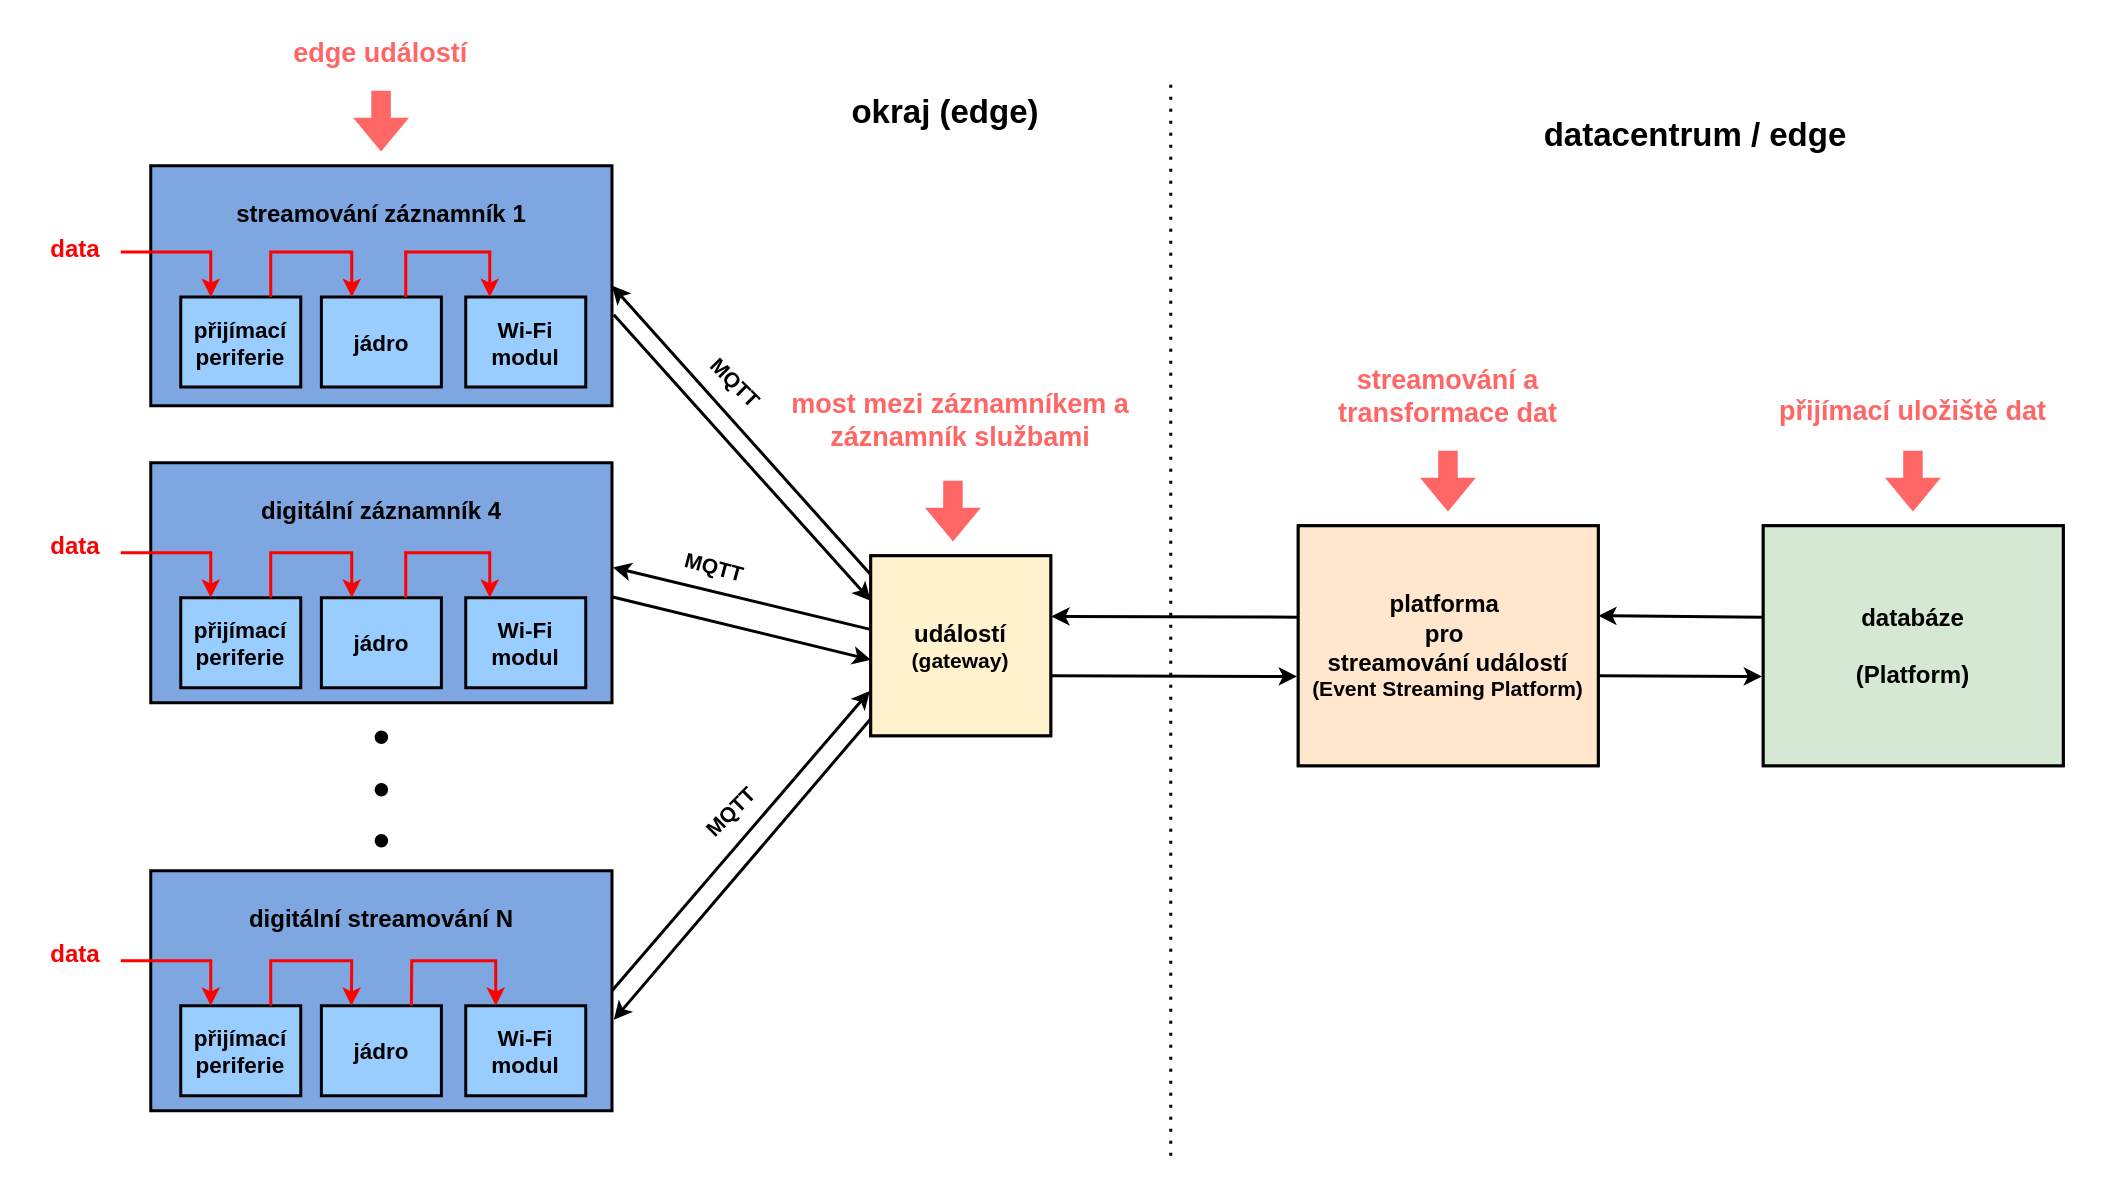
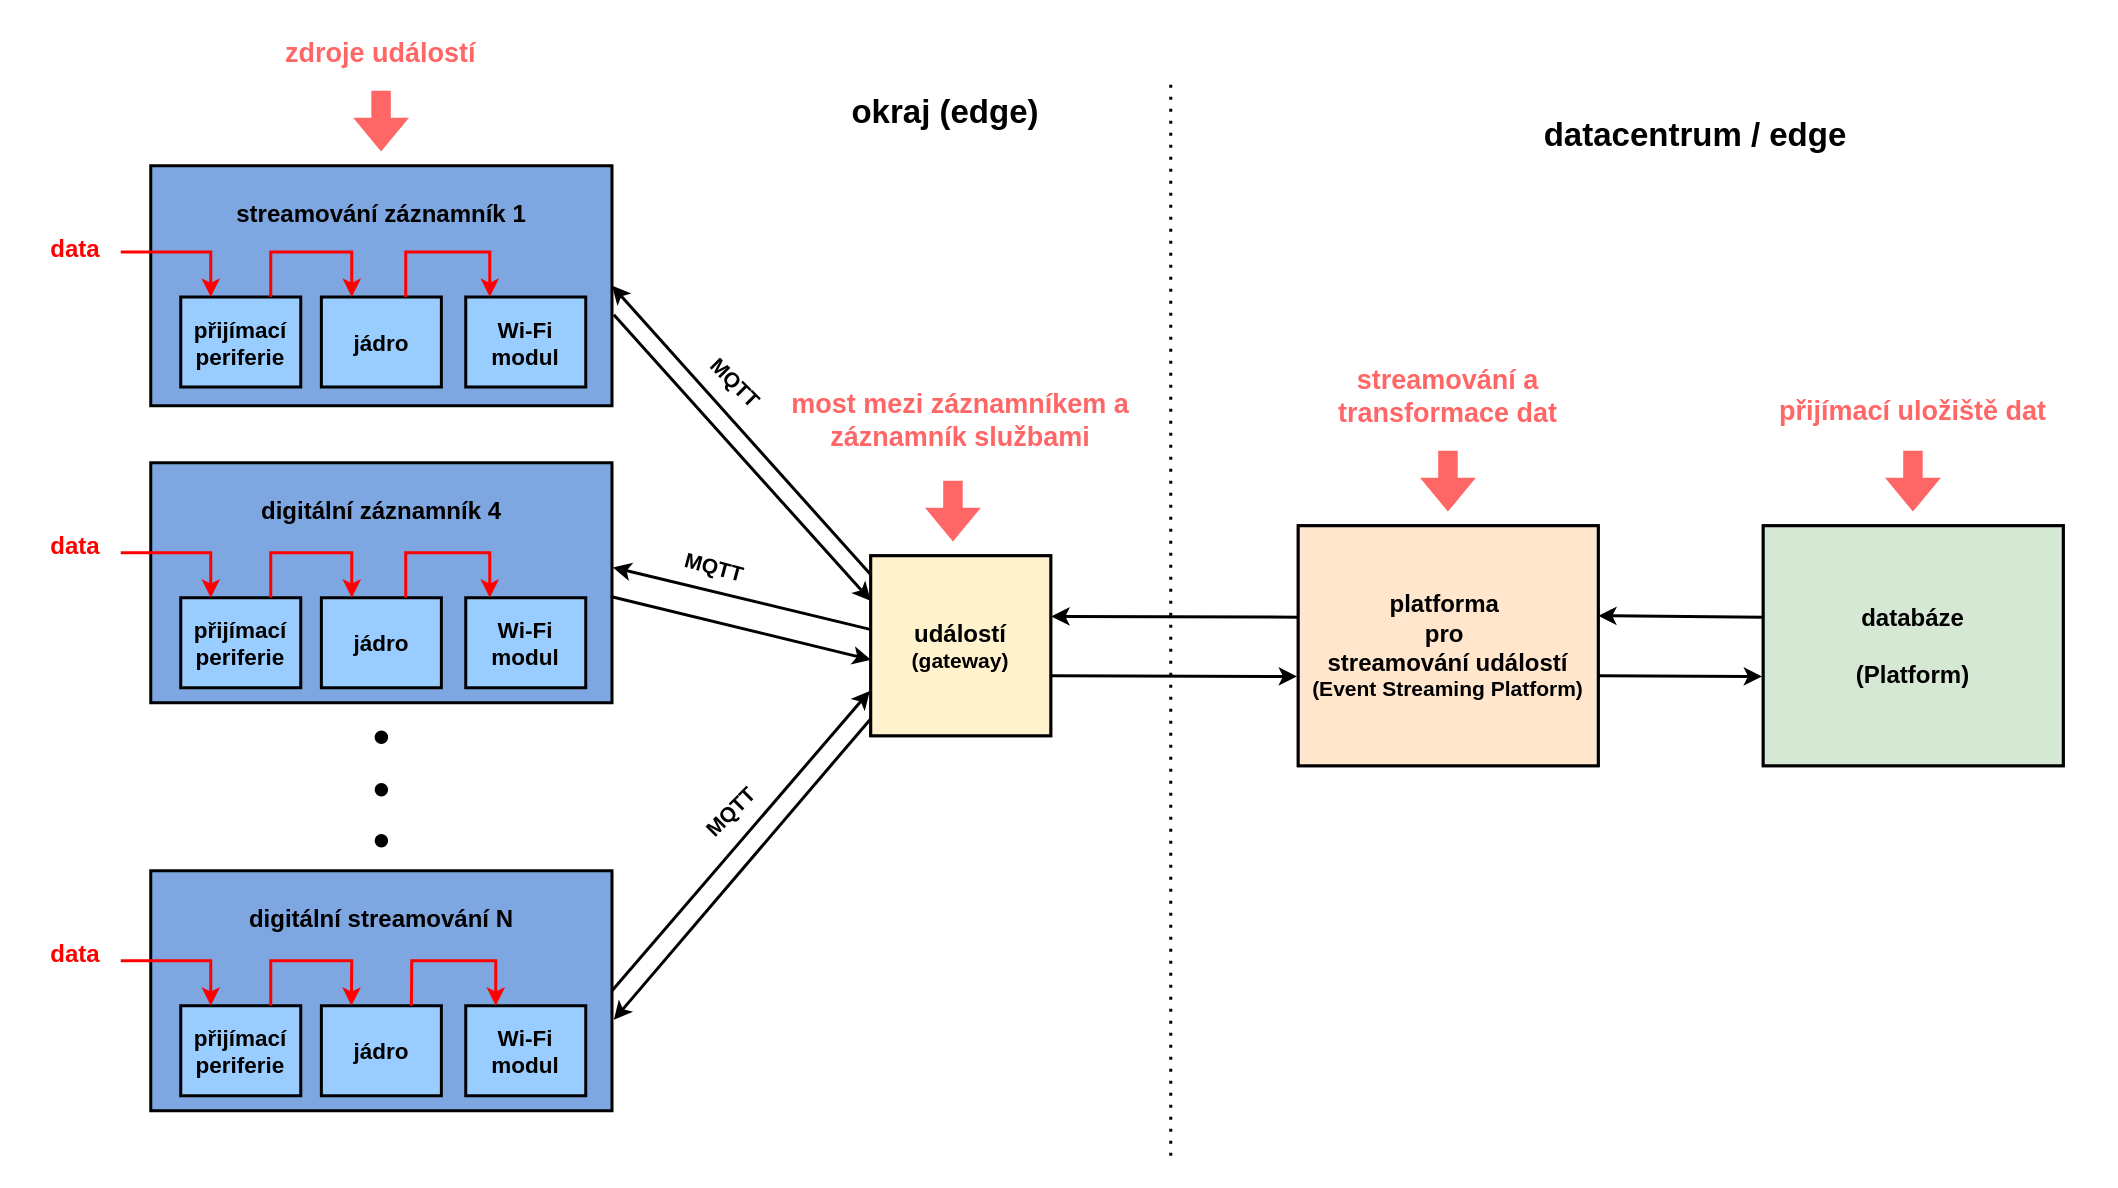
node "edge událostí": label "edge událostí" -> "zdroje událostí"
